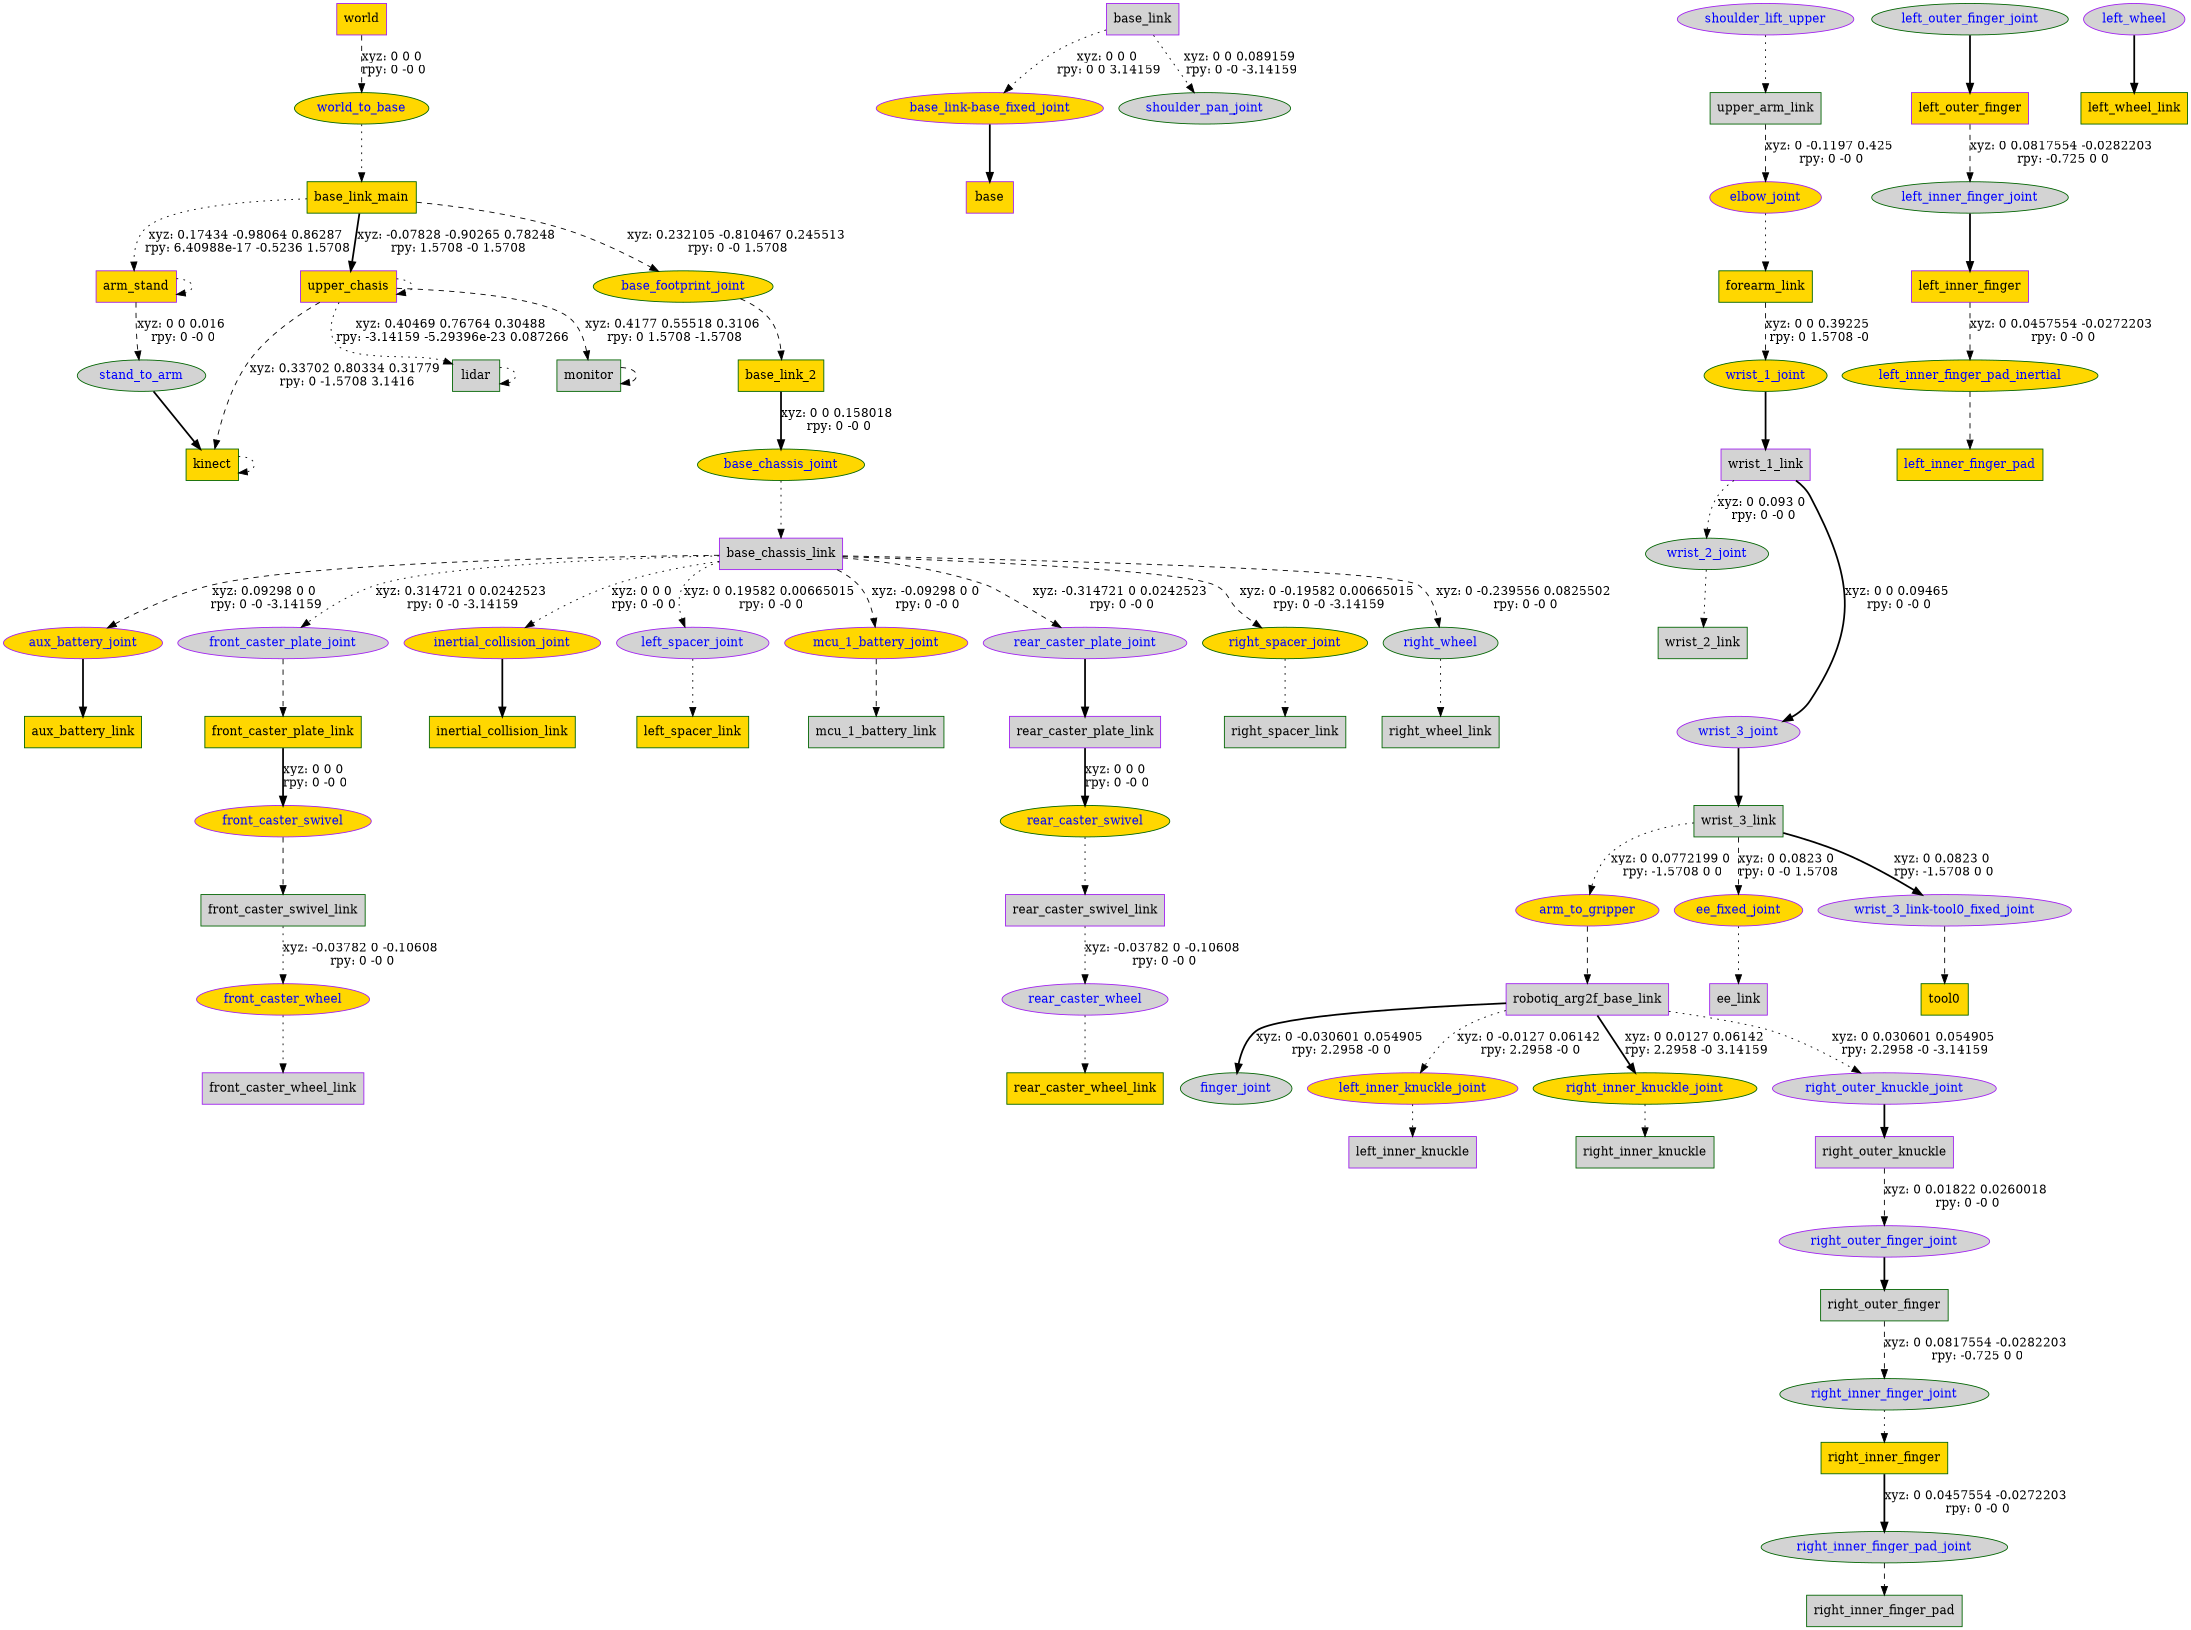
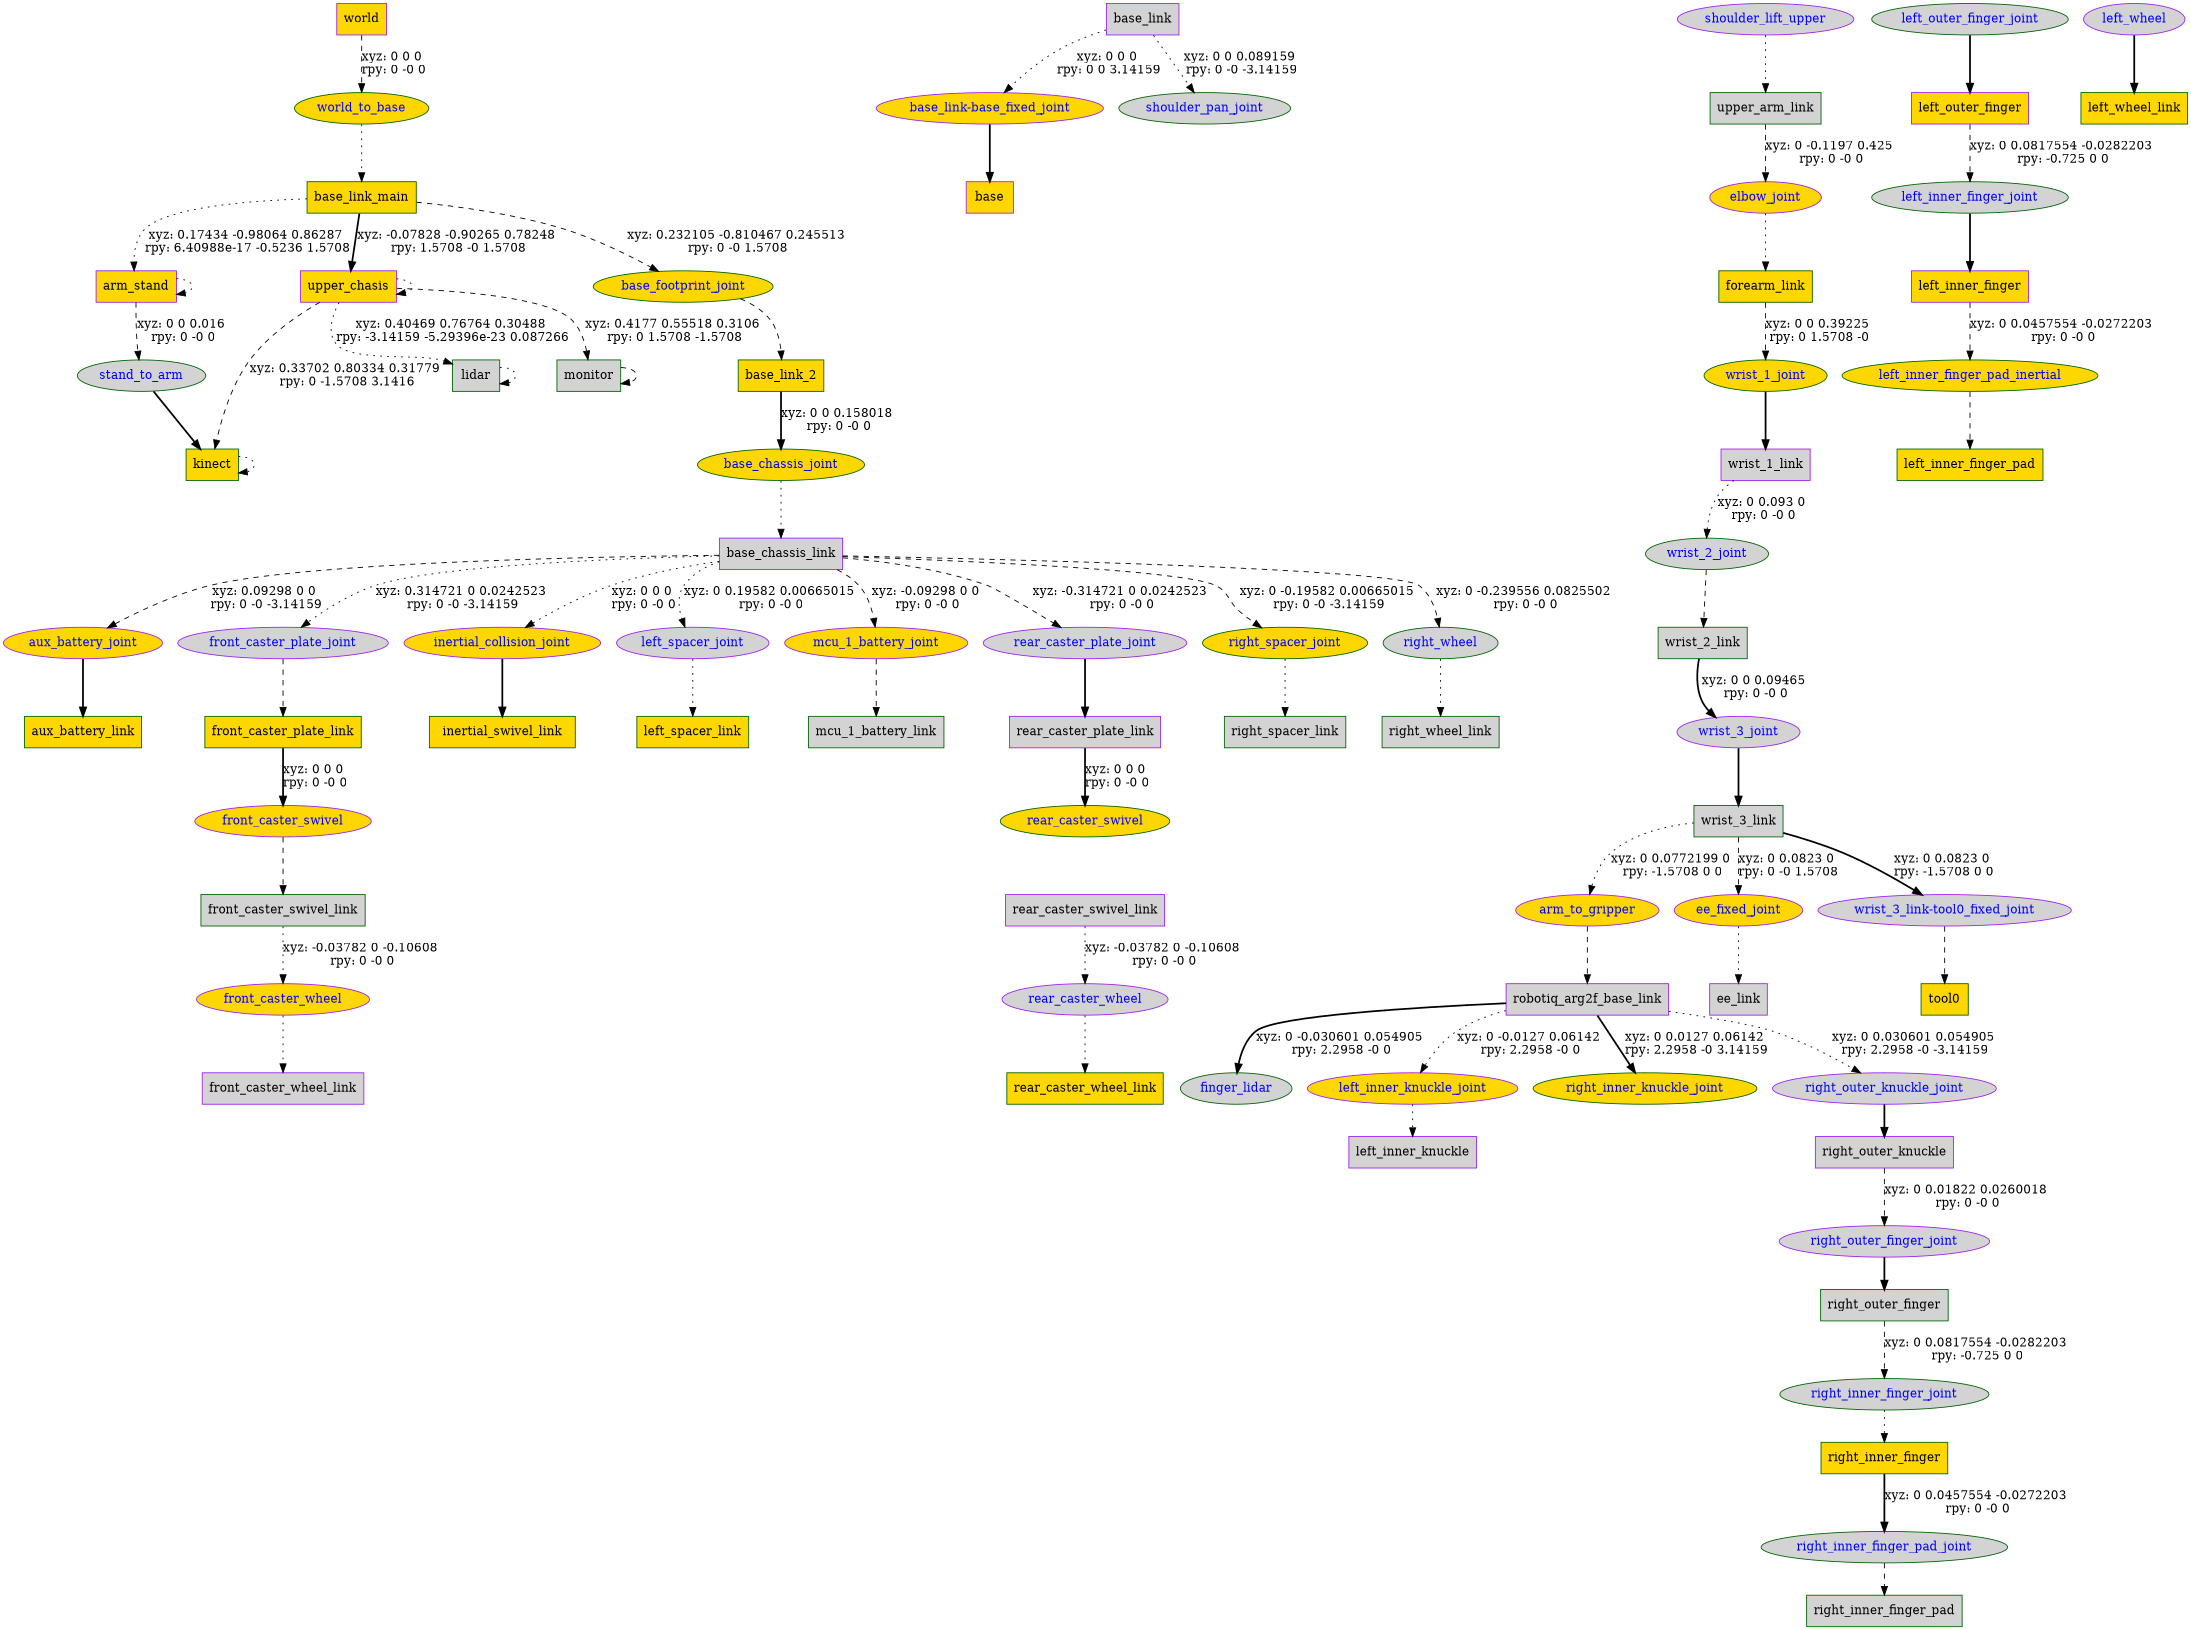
node "left_inner_finger_pad": fontcolor blue -> black
edge "wrist_2_joint" -> "wrist_2_link": style dotted -> dashed
edge "wrist_1_link" -> "wrist_3_joint": now "wrist_2_link" -> "wrist_3_joint"
node "inertial_collision_link": label "inertial_collision_link" -> "inertial_swivel_link"
edge "rear_caster_swivel" -> "rear_caster_swivel_link": removed
node "finger_joint": label "finger_joint" -> "finger_lidar"
node "right_inner_knuckle": removed
